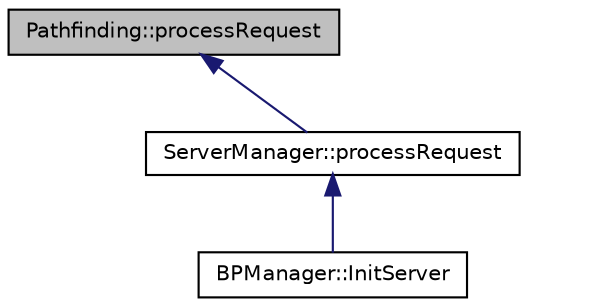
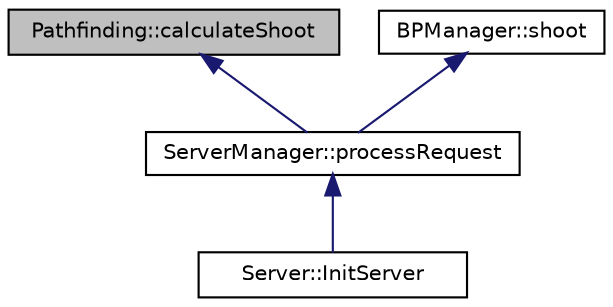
node "Pathfinding::processRequest": label "Pathfinding::processRequest" -> "Pathfinding::calculateShoot"
node "BPManager::shoot": added
node "BPManager::InitServer": label "BPManager::InitServer" -> "Server::InitServer"
